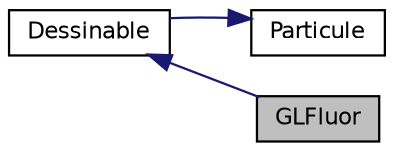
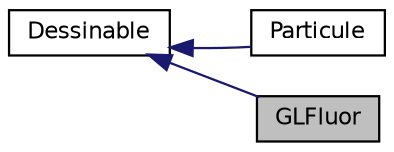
edge "Dessinable" -> "Particule": reversed
